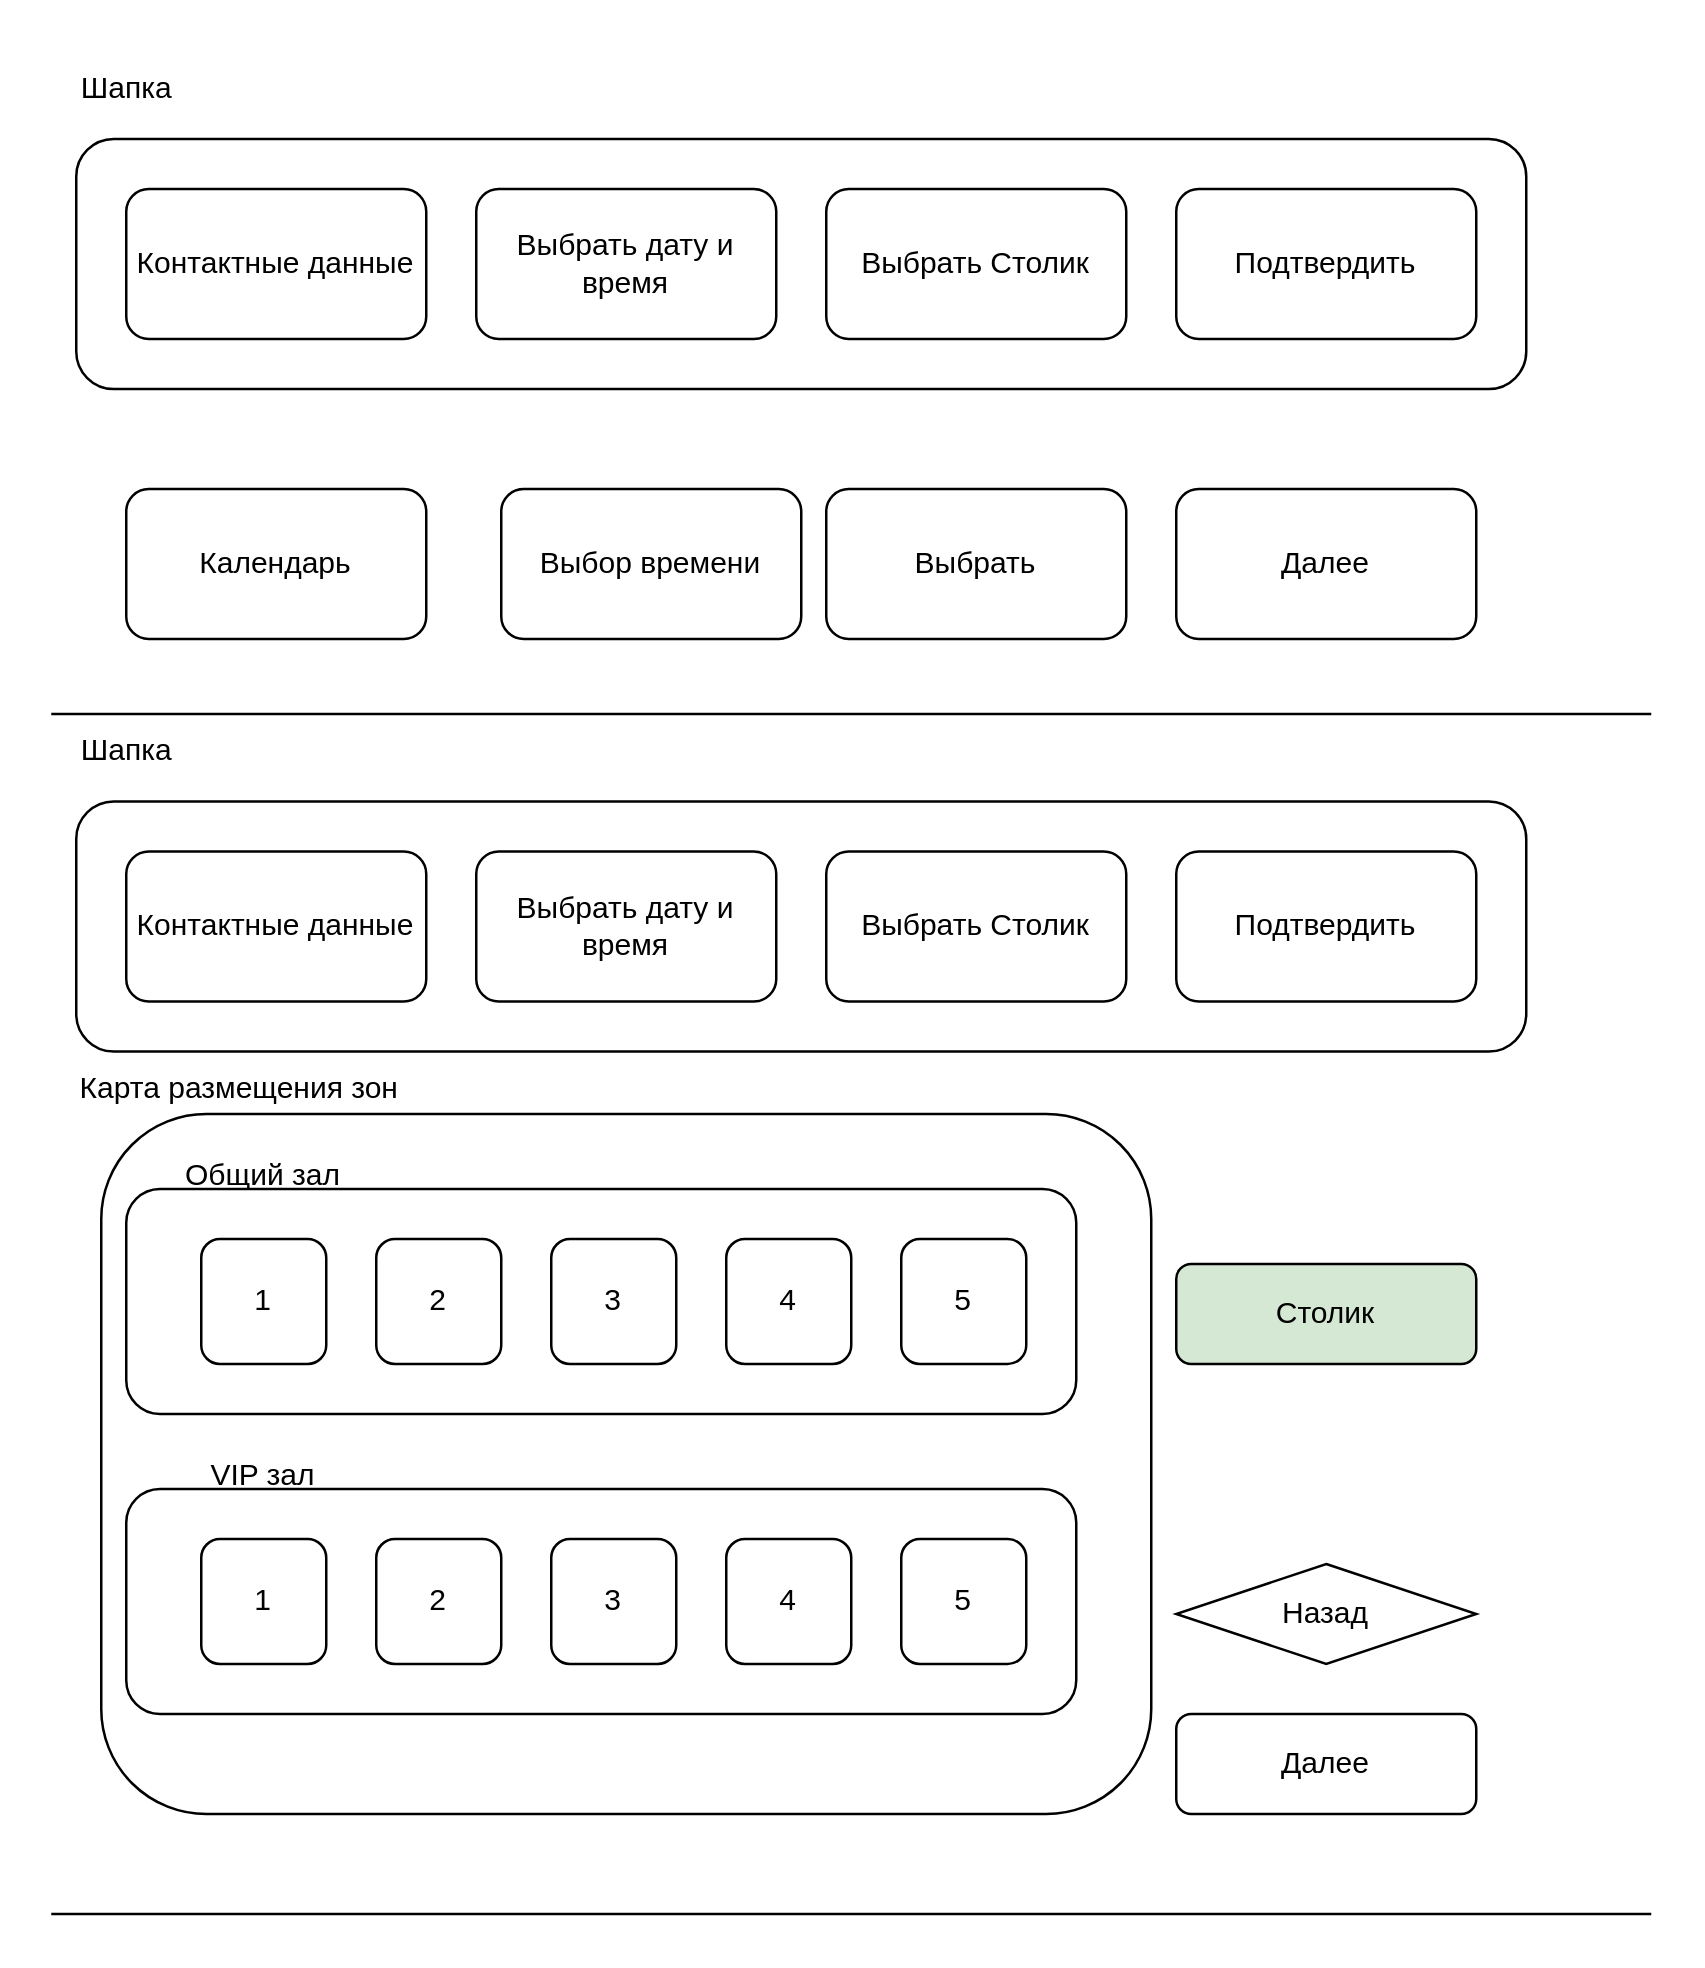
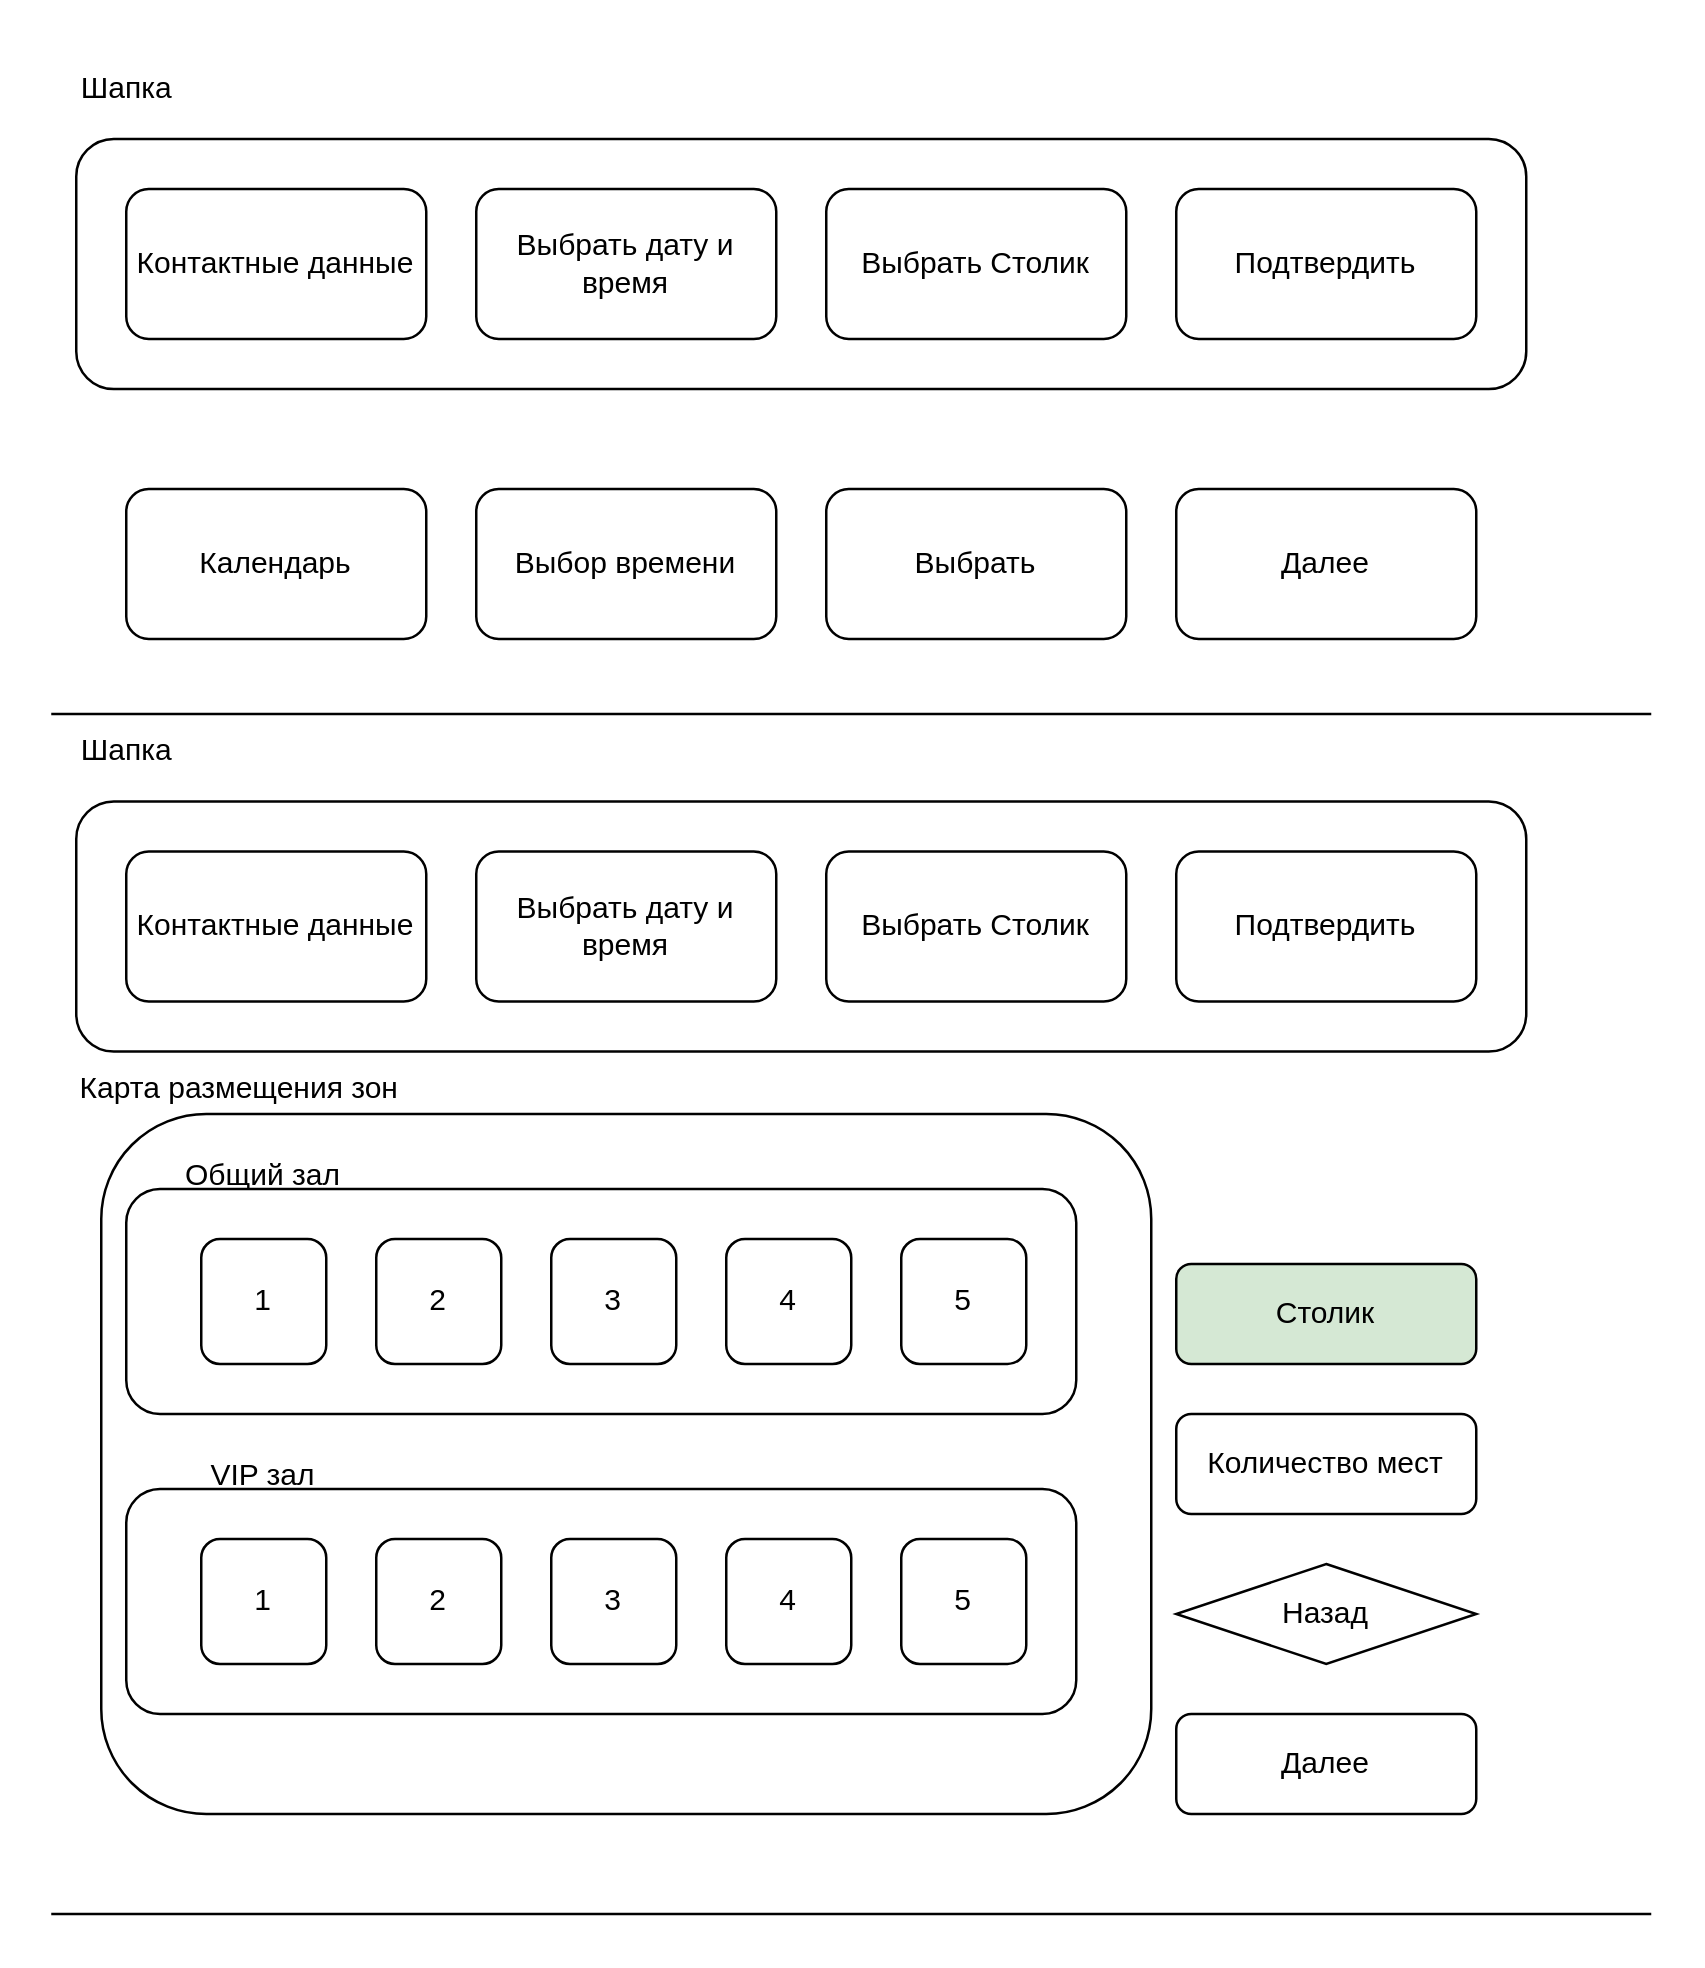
node "Выбор времени": moved (651, 564) -> (626, 564)
node "Количество мест": added
